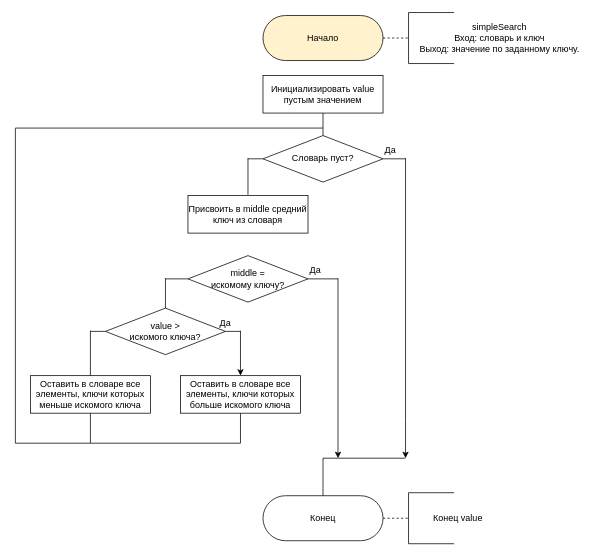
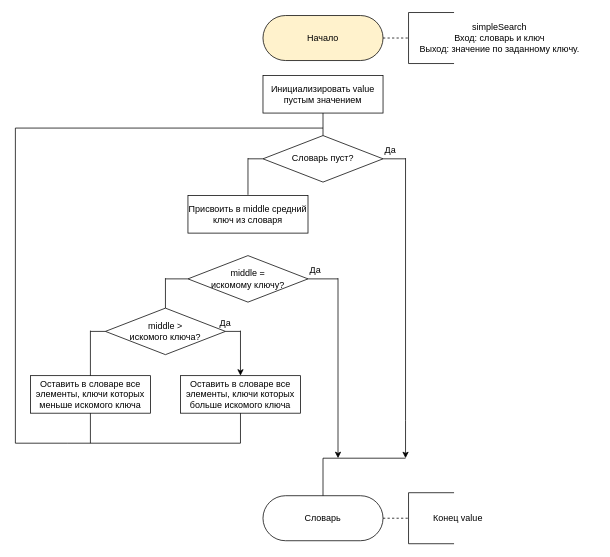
node "value > искомого ключа?": label "value > искомого ключа?" -> "middle > искомого ключа?"
node "Конец": label "Конец" -> "Словарь"
